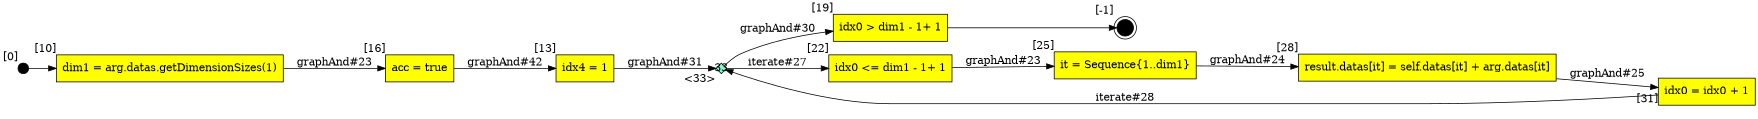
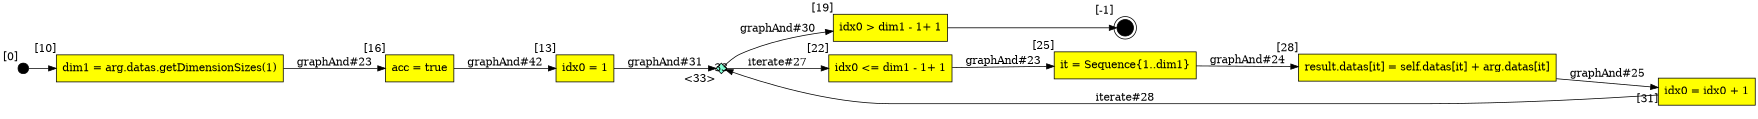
node "idx4 = 1 [13]": label "idx4 = 1 [13]" -> "idx0 = 1 [13]"
